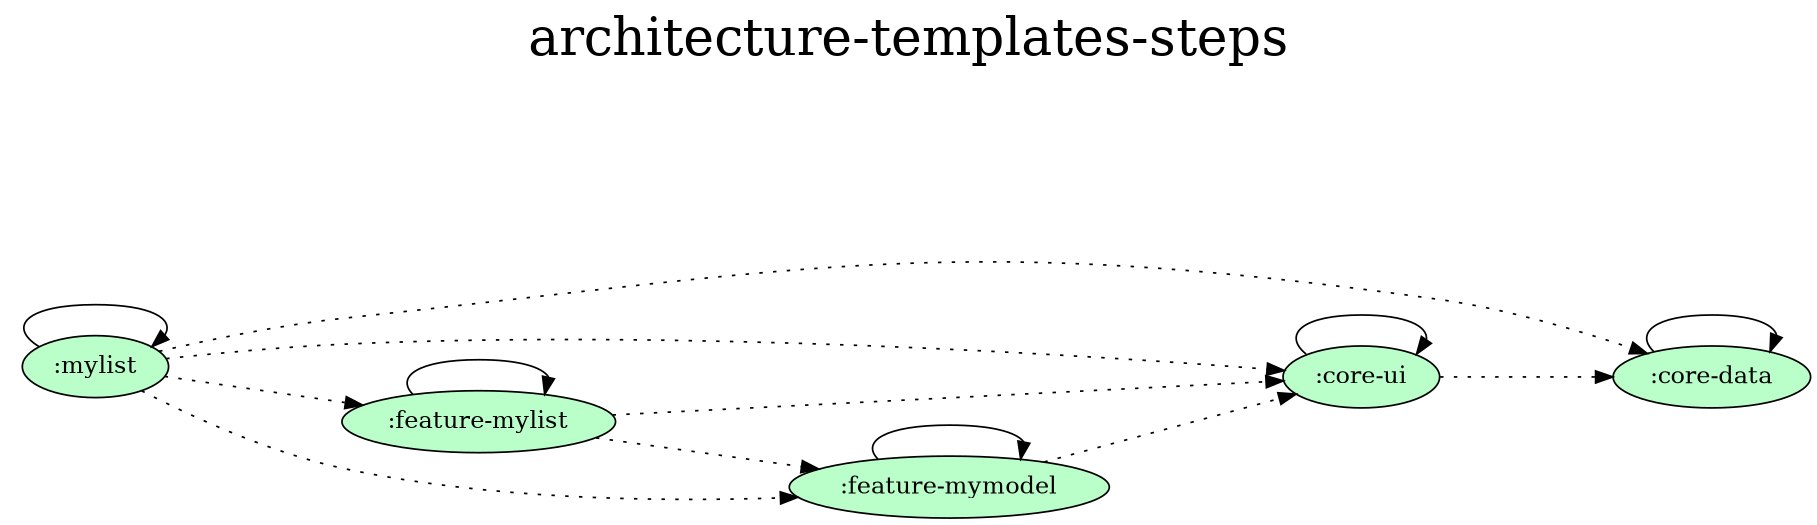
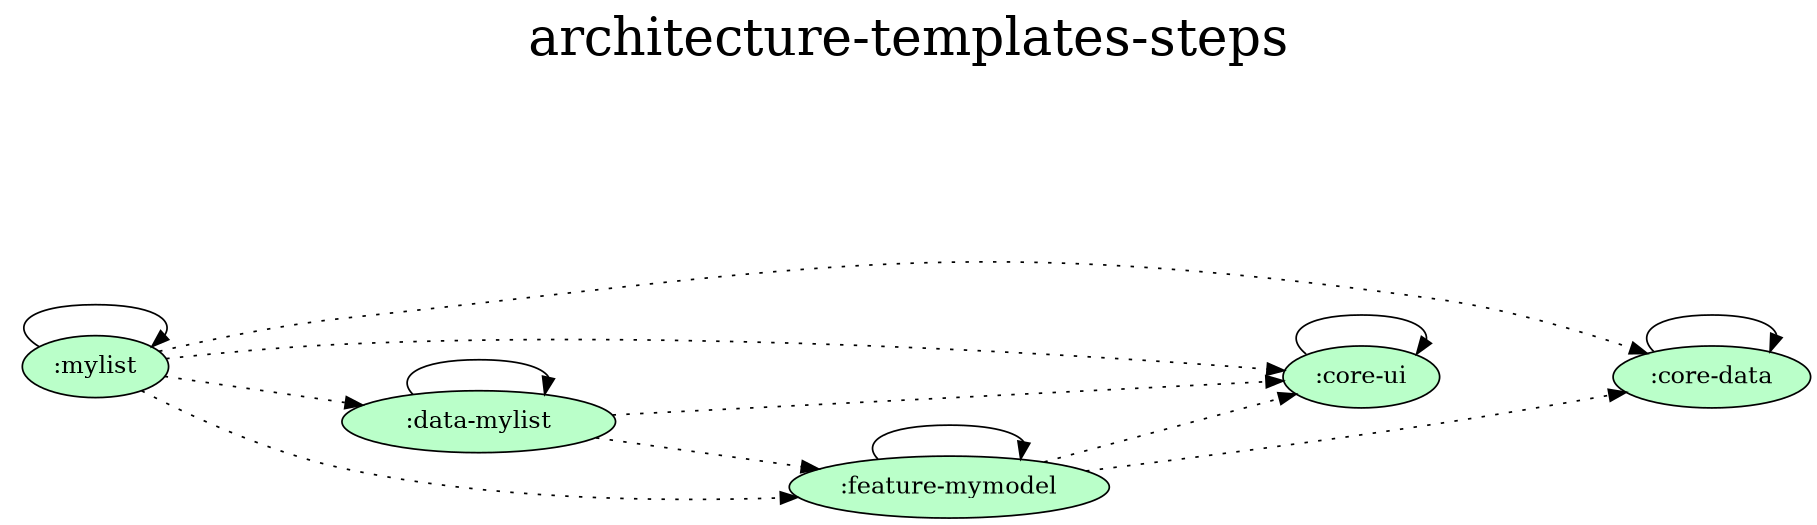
edge ":core-ui" -> ":core-data": now ":feature-mymodel" -> ":core-data"
node ":feature-mylist": label ":feature-mylist" -> ":data-mylist"
